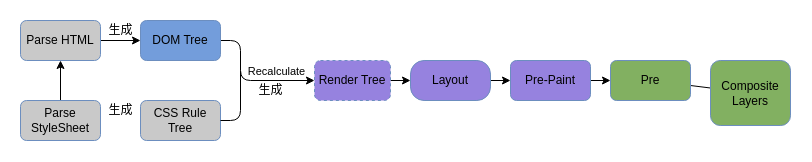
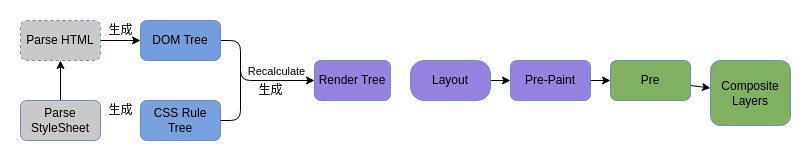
node "Parse HTML": style solid -> dashed
node "Render Tree": style dashed -> solid
edge "Render Tree" -> "Layout": removed
edge "Pre" -- "Composite Layers": arrowhead none -> classic
node "CSS Rule Tree": fillcolor #c9c9c9 -> #78a1dd
